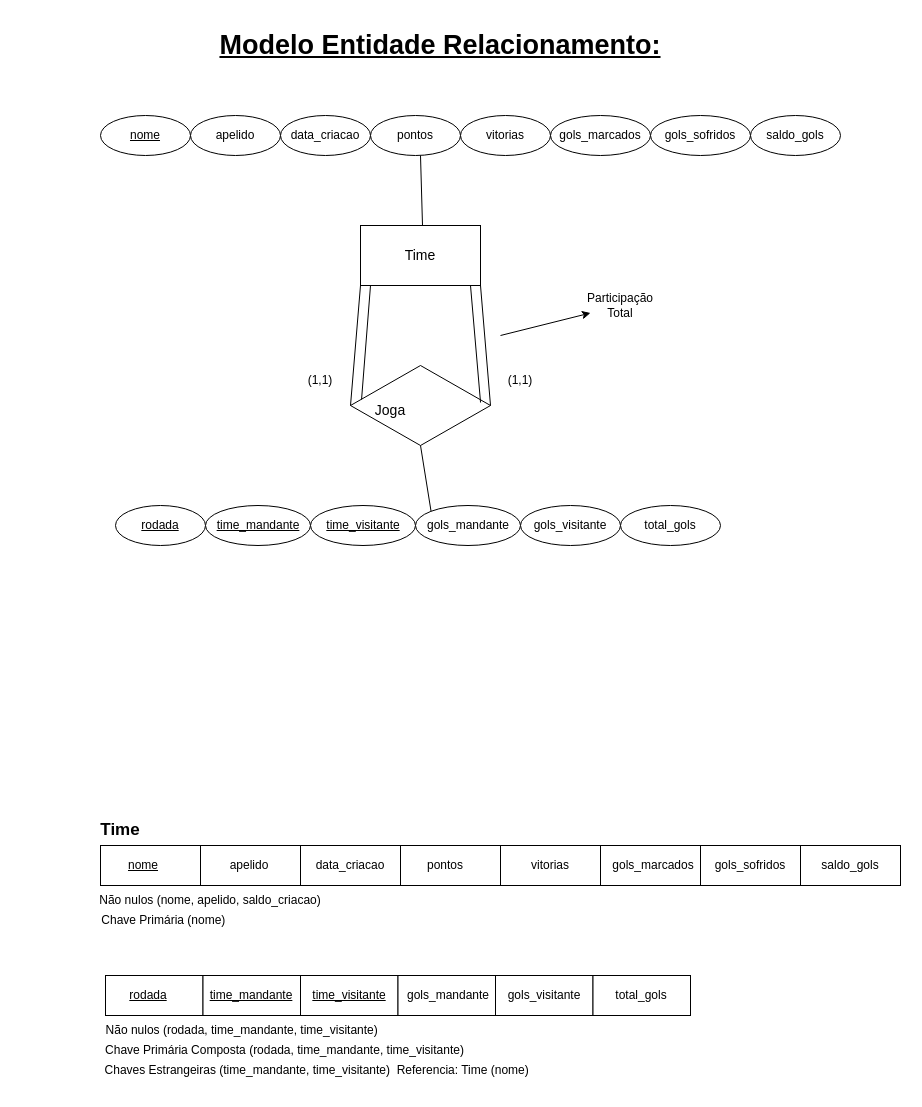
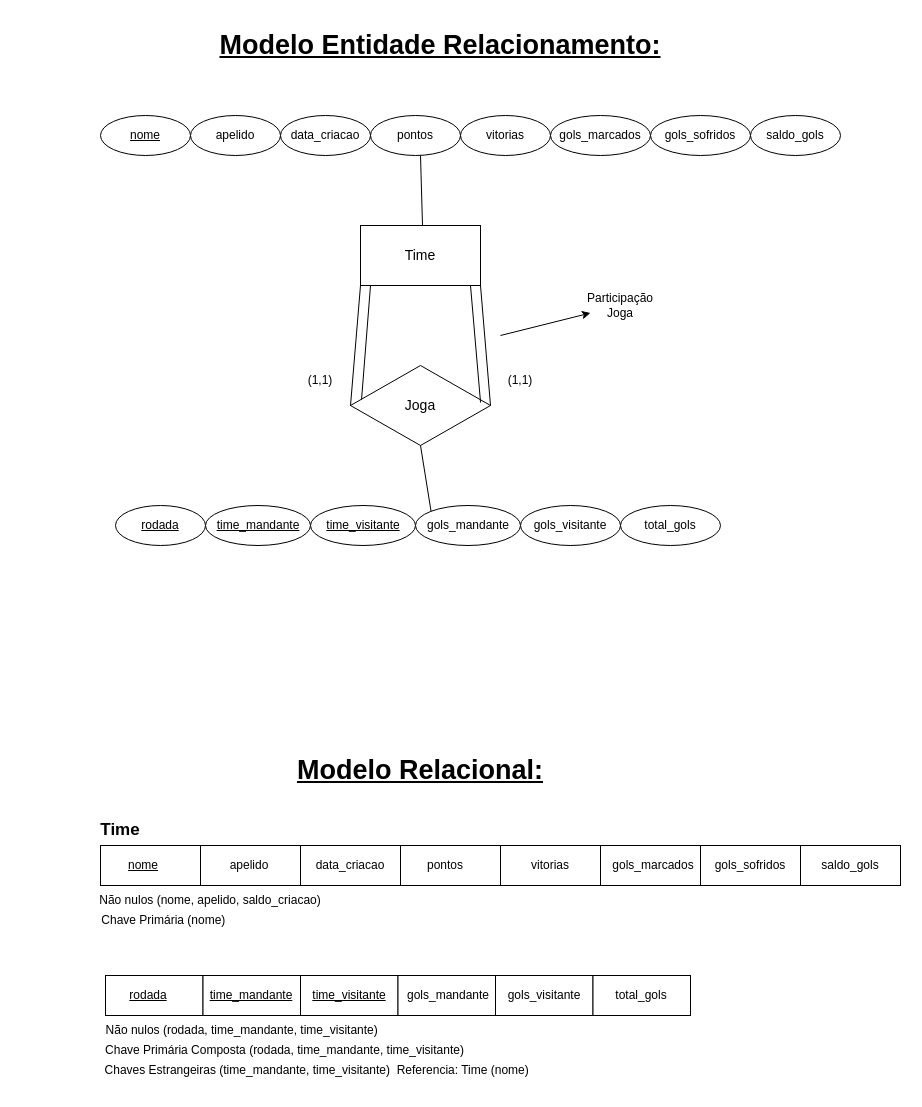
node "Participação Total": label "Participação Total" -> "Participação Joga"
node "Joga": moved (391, 411) -> (421, 406)
node "Modelo Relacional:": added
